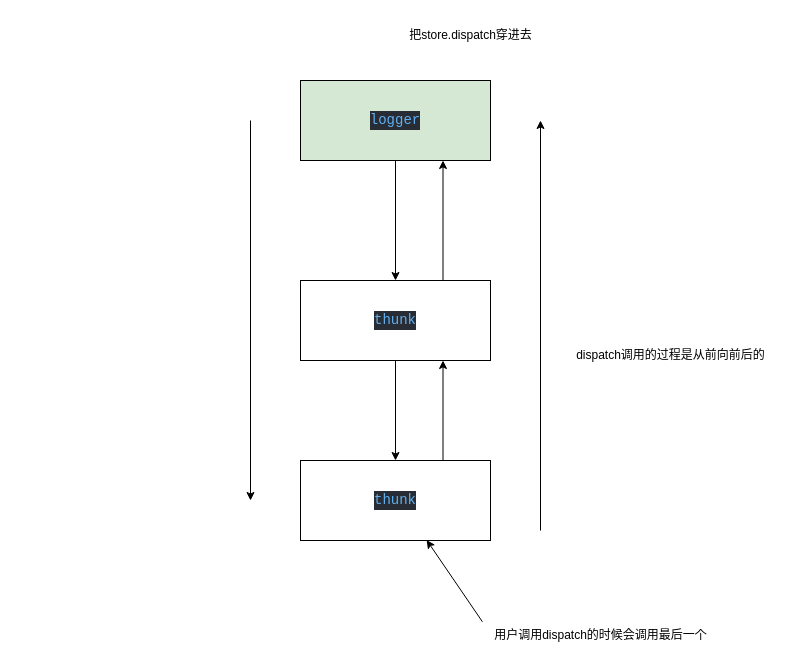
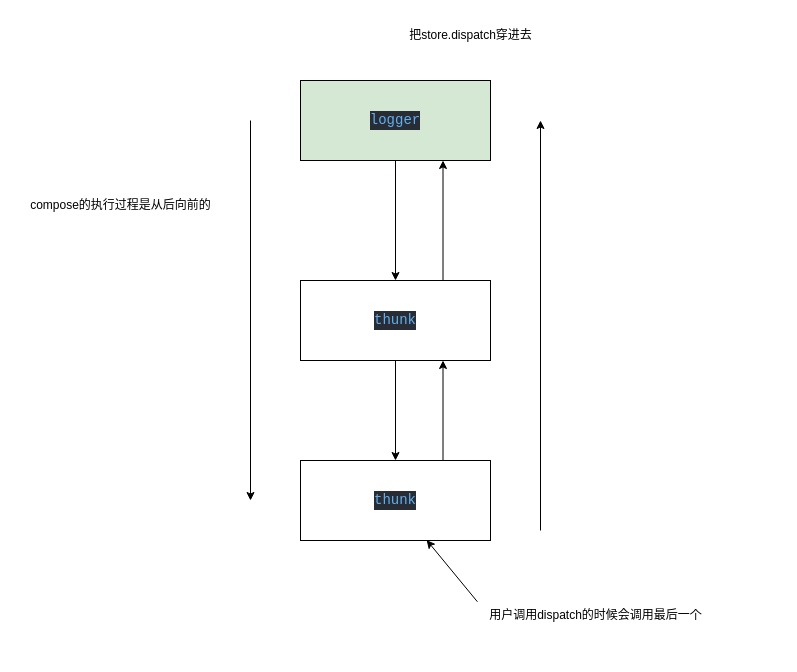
node "compose的执行过程是从后向前的": added
node "dispatch调用的过程是从前向前后的": removed
node "用户调用dispatch的时候会调用最后一个": moved (601, 636) -> (596, 616)
